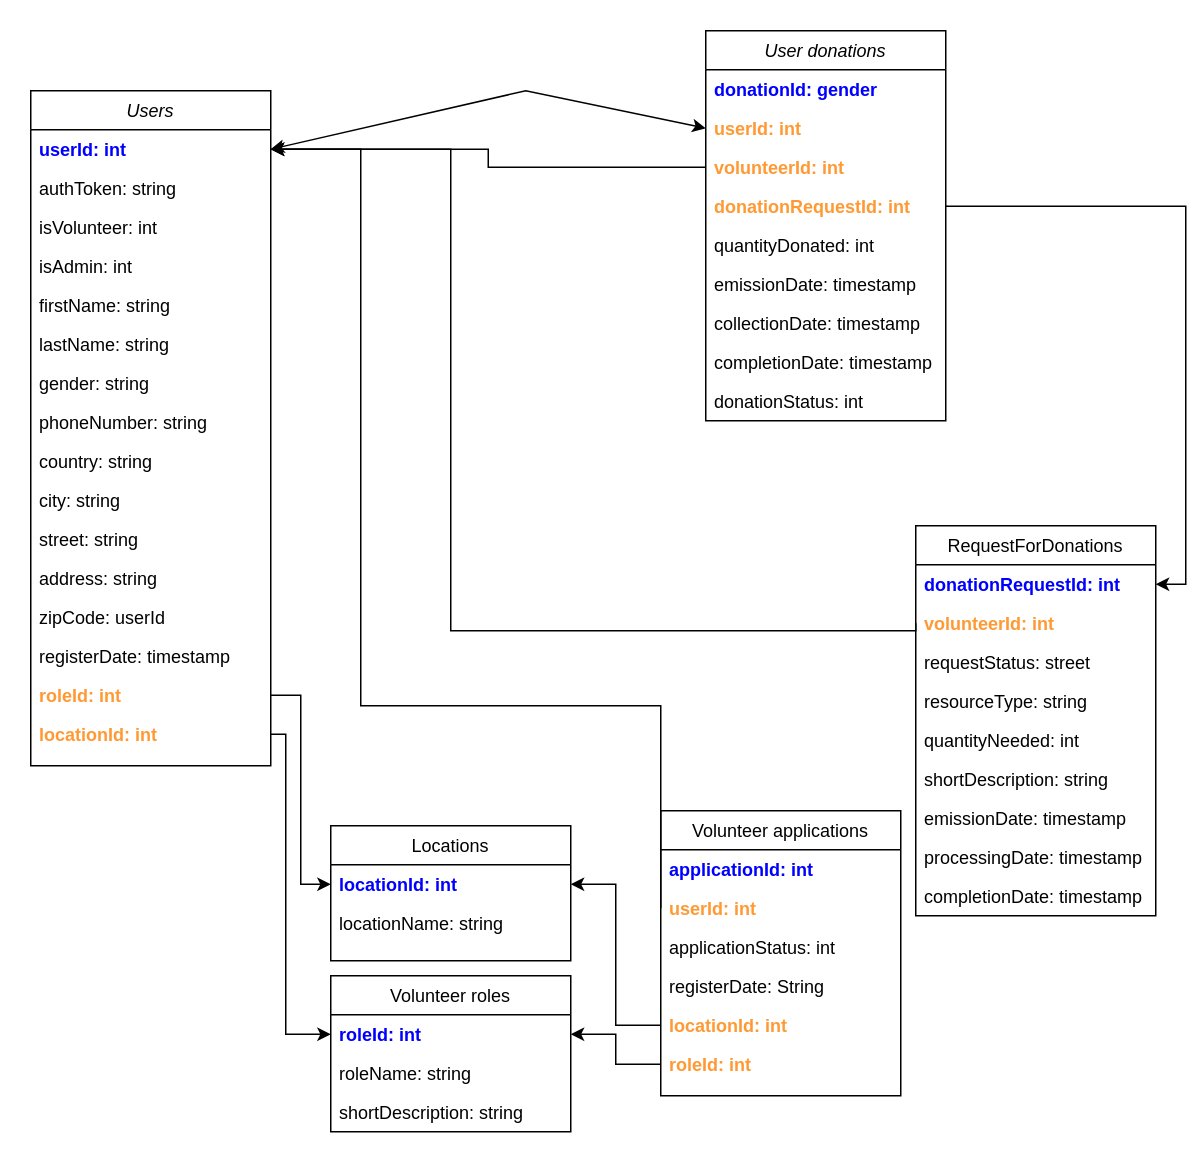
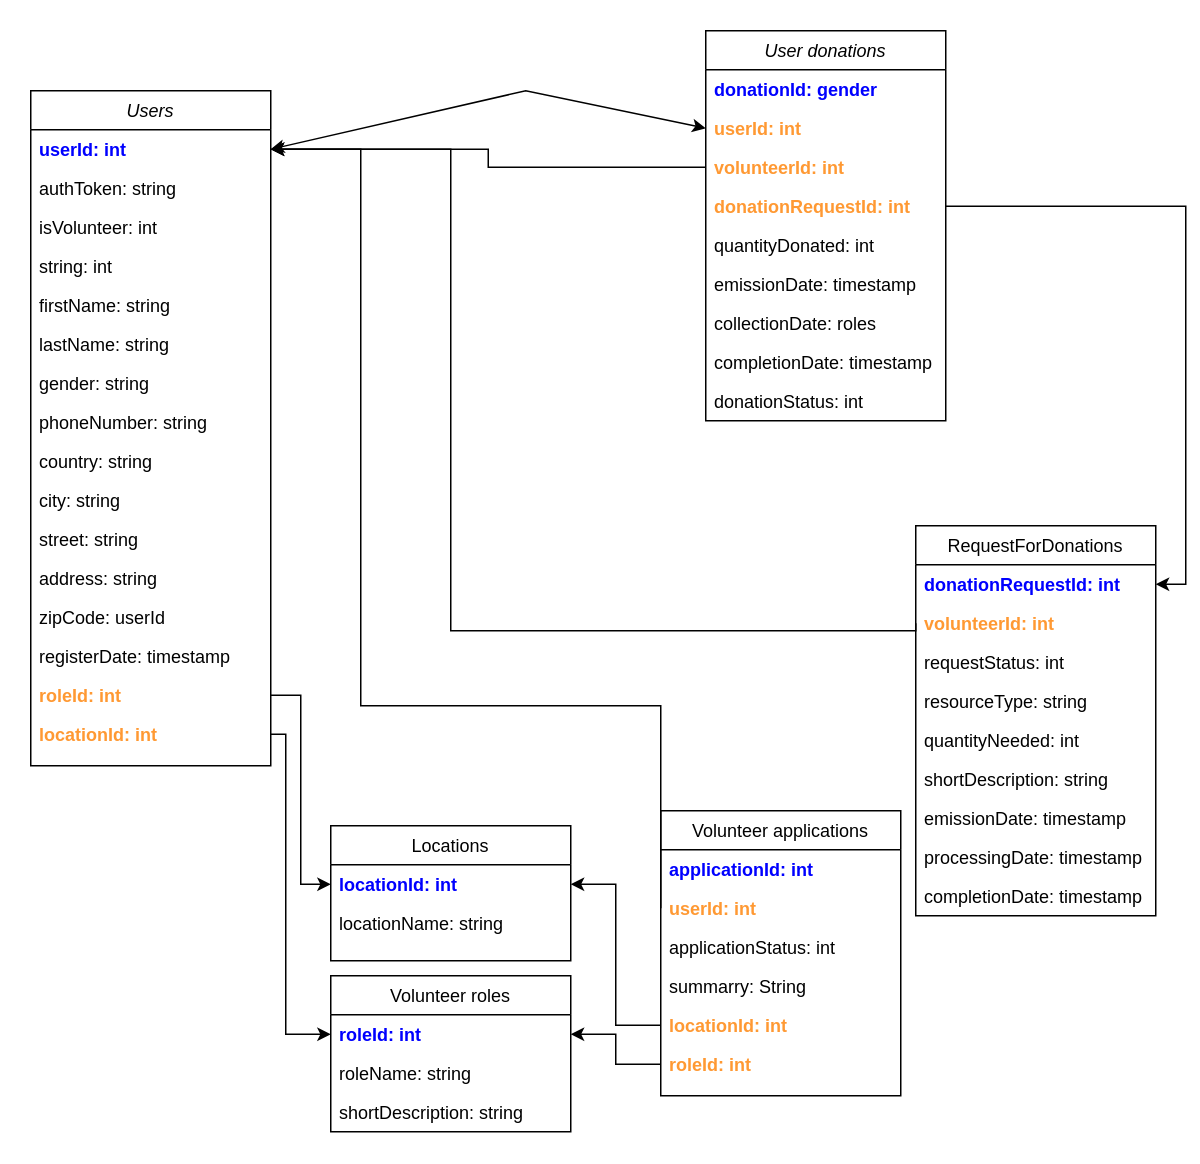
node "isAdmin: int": label "isAdmin: int" -> "string: int"
node "collectionDate: timestamp": label "collectionDate: timestamp" -> "collectionDate: roles"
node "requestStatus: street": label "requestStatus: street" -> "requestStatus: int"
node "registerDate: String": label "registerDate: String" -> "summarry: String"
